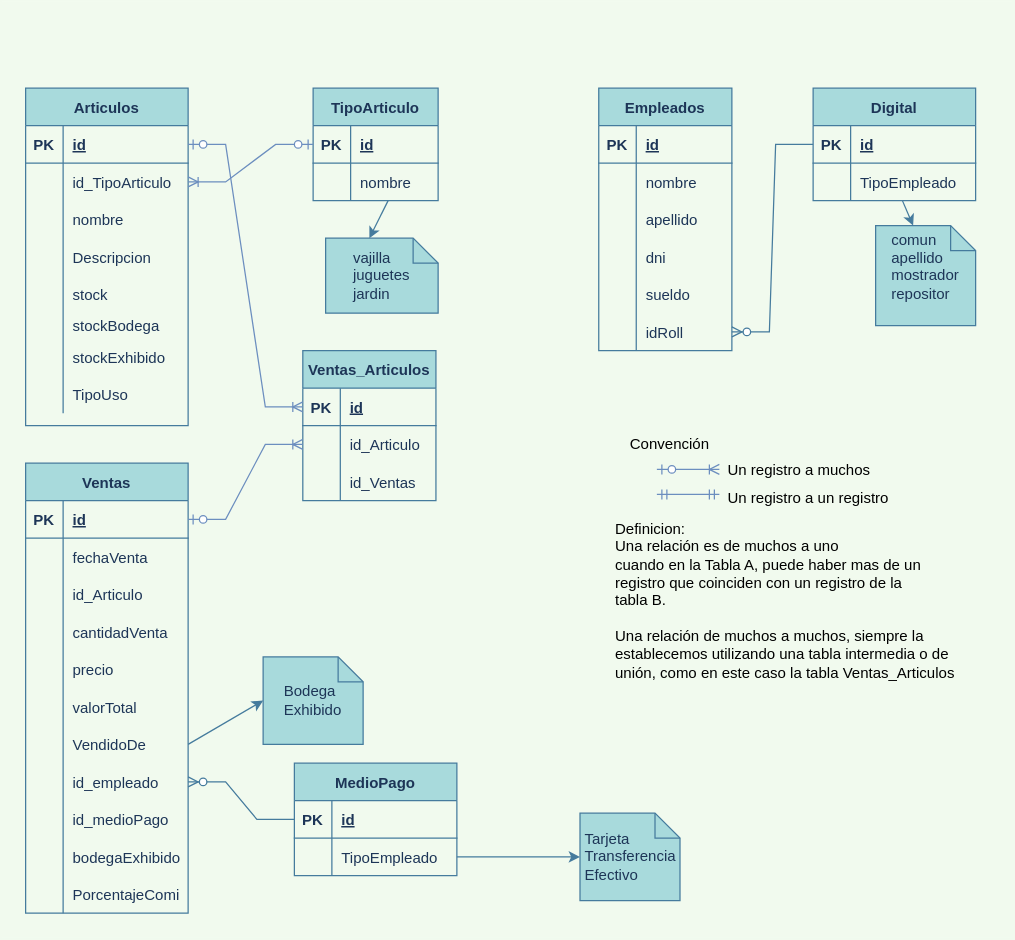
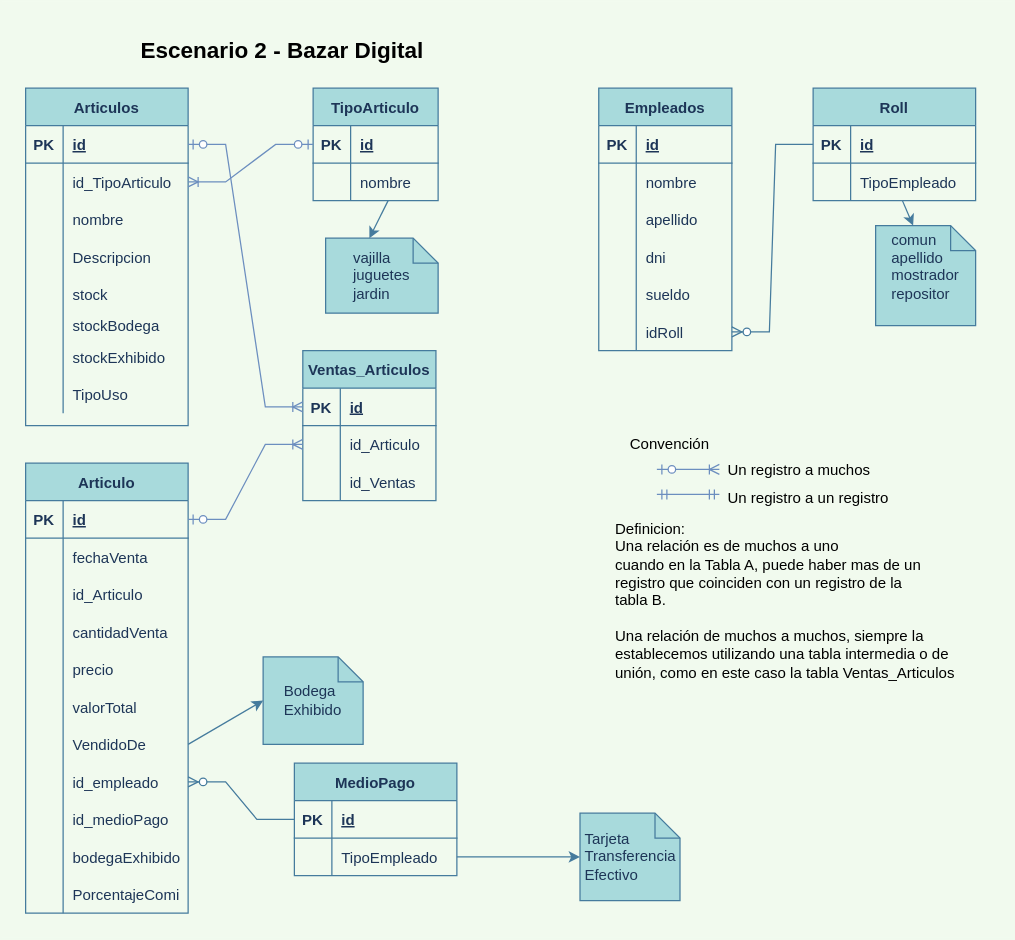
node "Escenario 2 - Bazar Digital": added
node "Digital": label "Digital" -> "Roll"
node "Ventas": label "Ventas" -> "Articulo"
